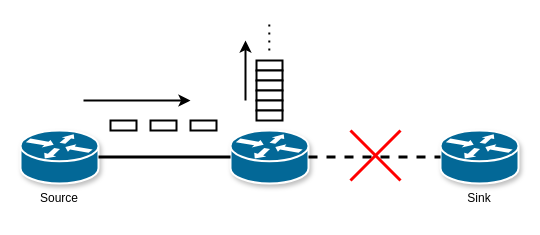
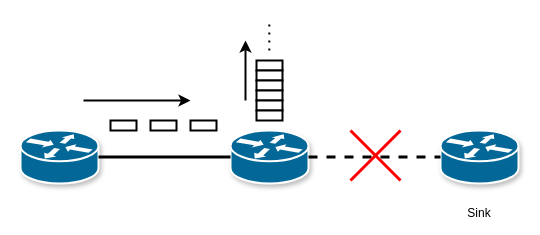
node "Source": removed
node "Sink": moved (480, 199) -> (480, 214)
